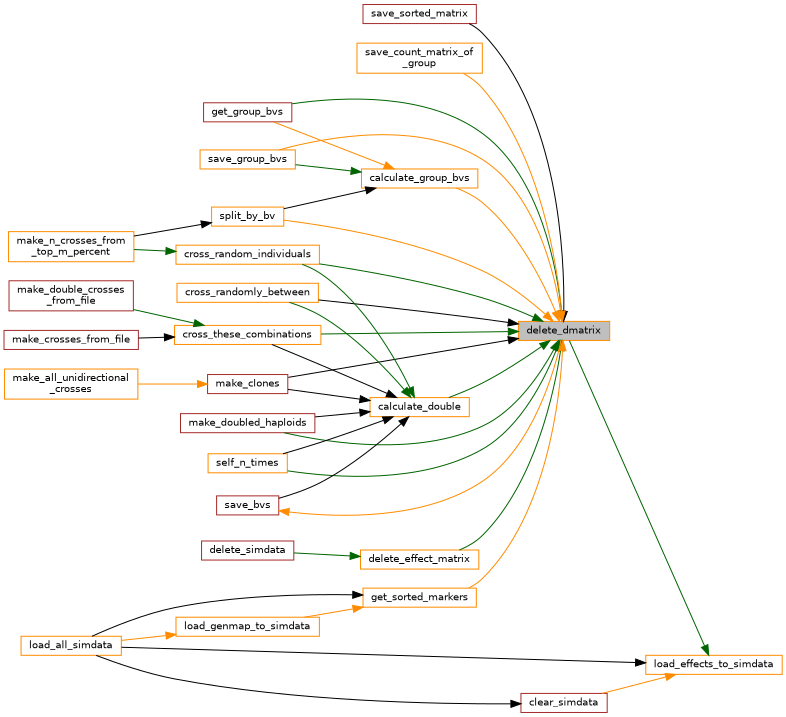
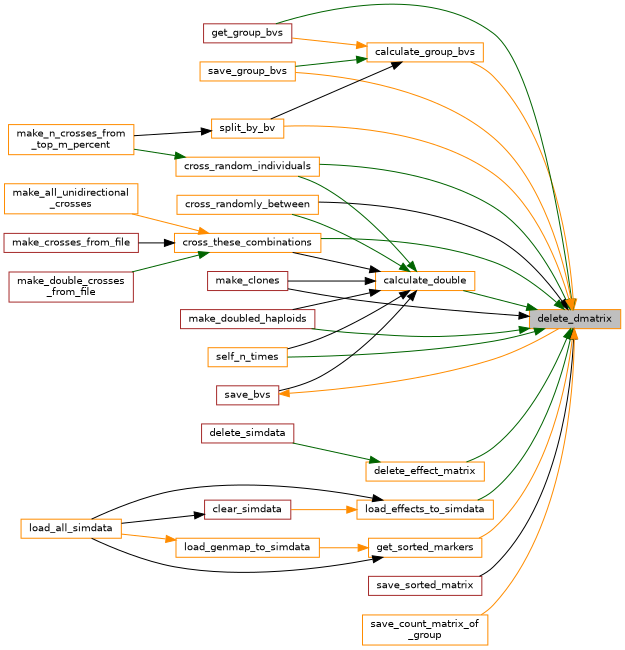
edge "make_all_unidirectional _crosses" -> "make_clones": now "make_all_unidirectional _crosses" -> "cross_these_combinations"
edge "delete_dmatrix" -> "load_effects_to_simdata": reversed
